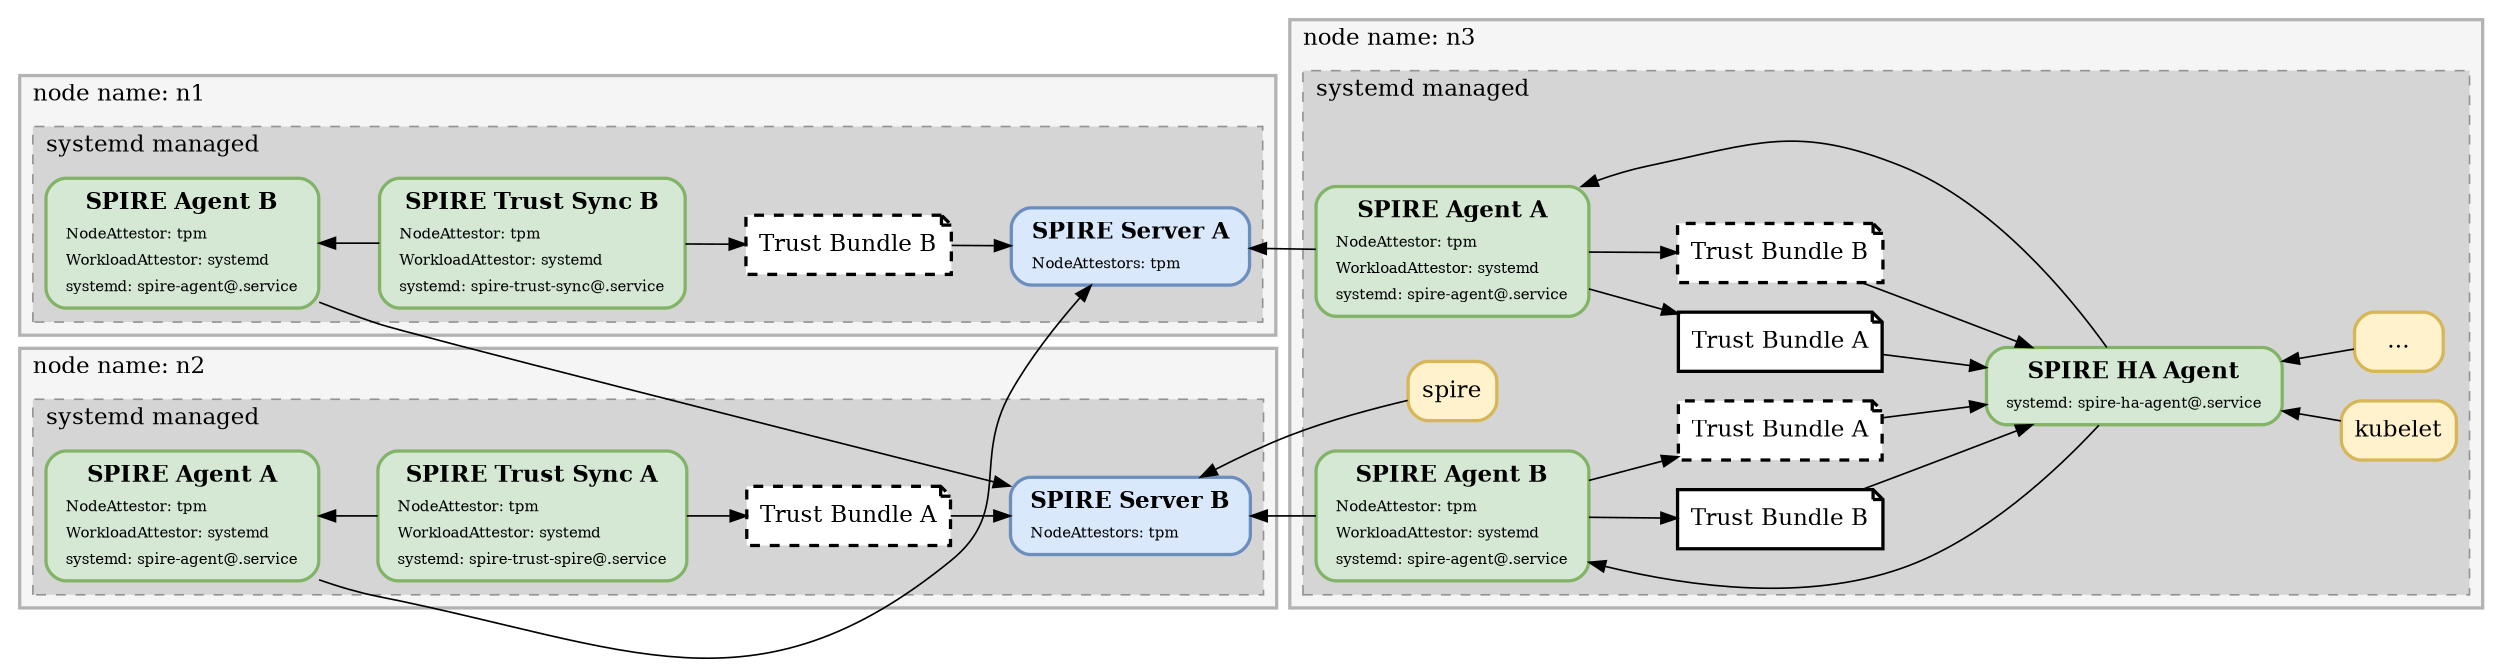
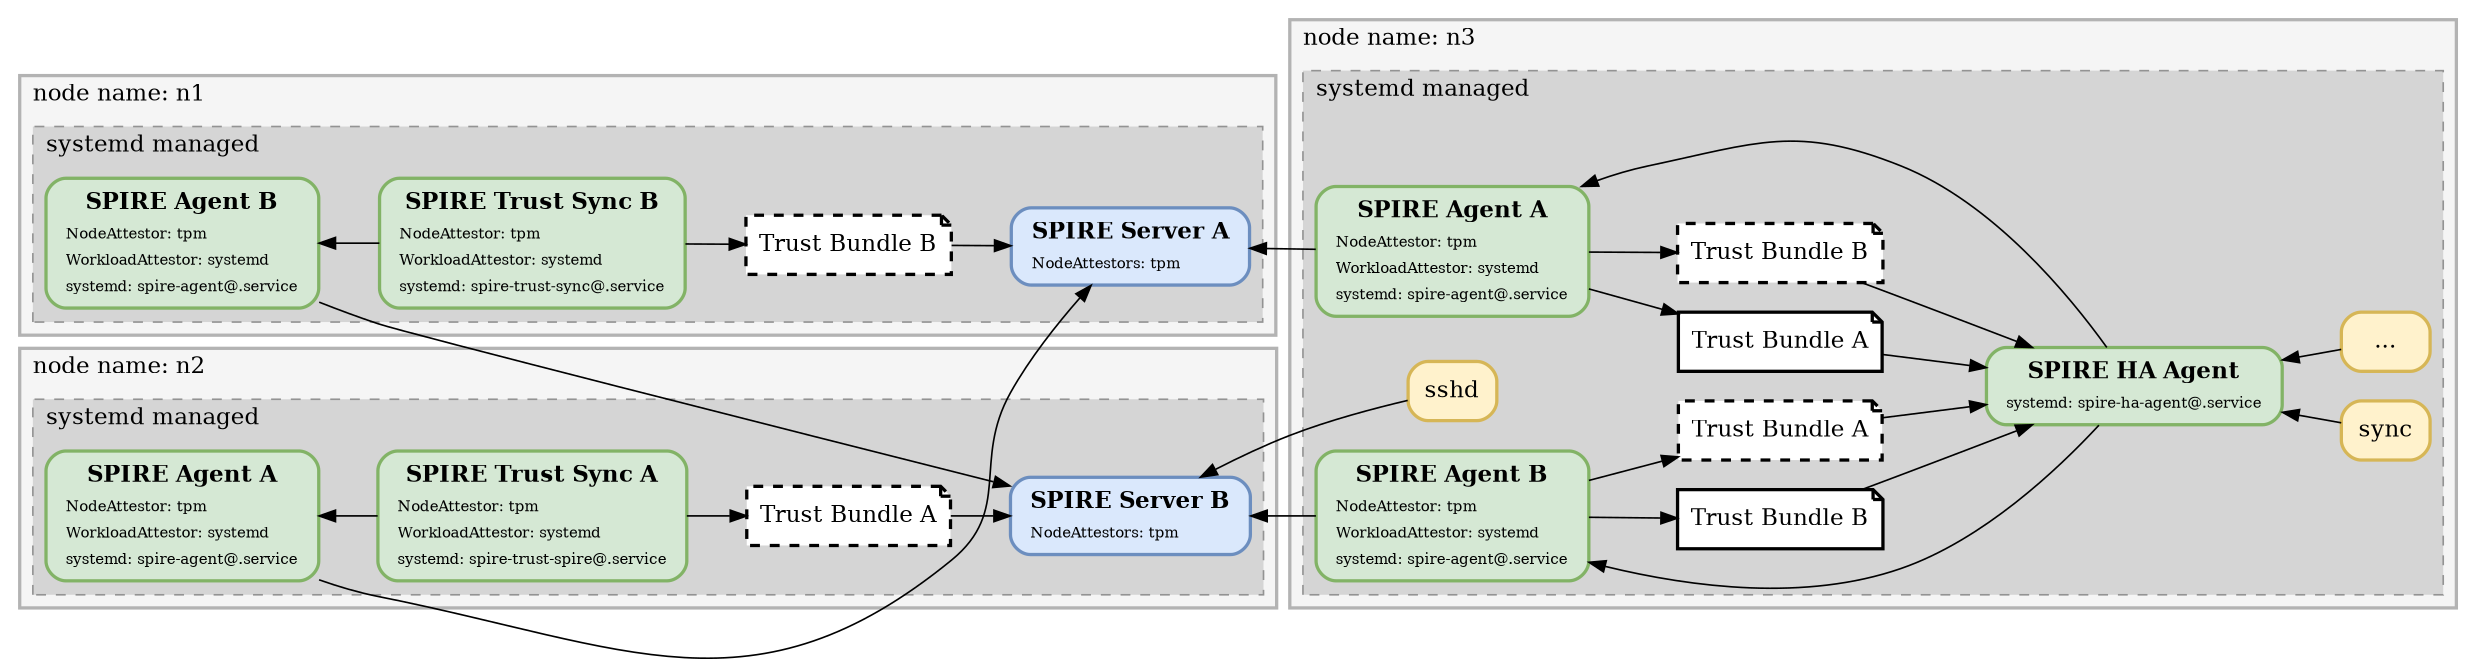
node "spire": label "spire" -> "sshd"
node "kubelet": label "kubelet" -> "sync"
